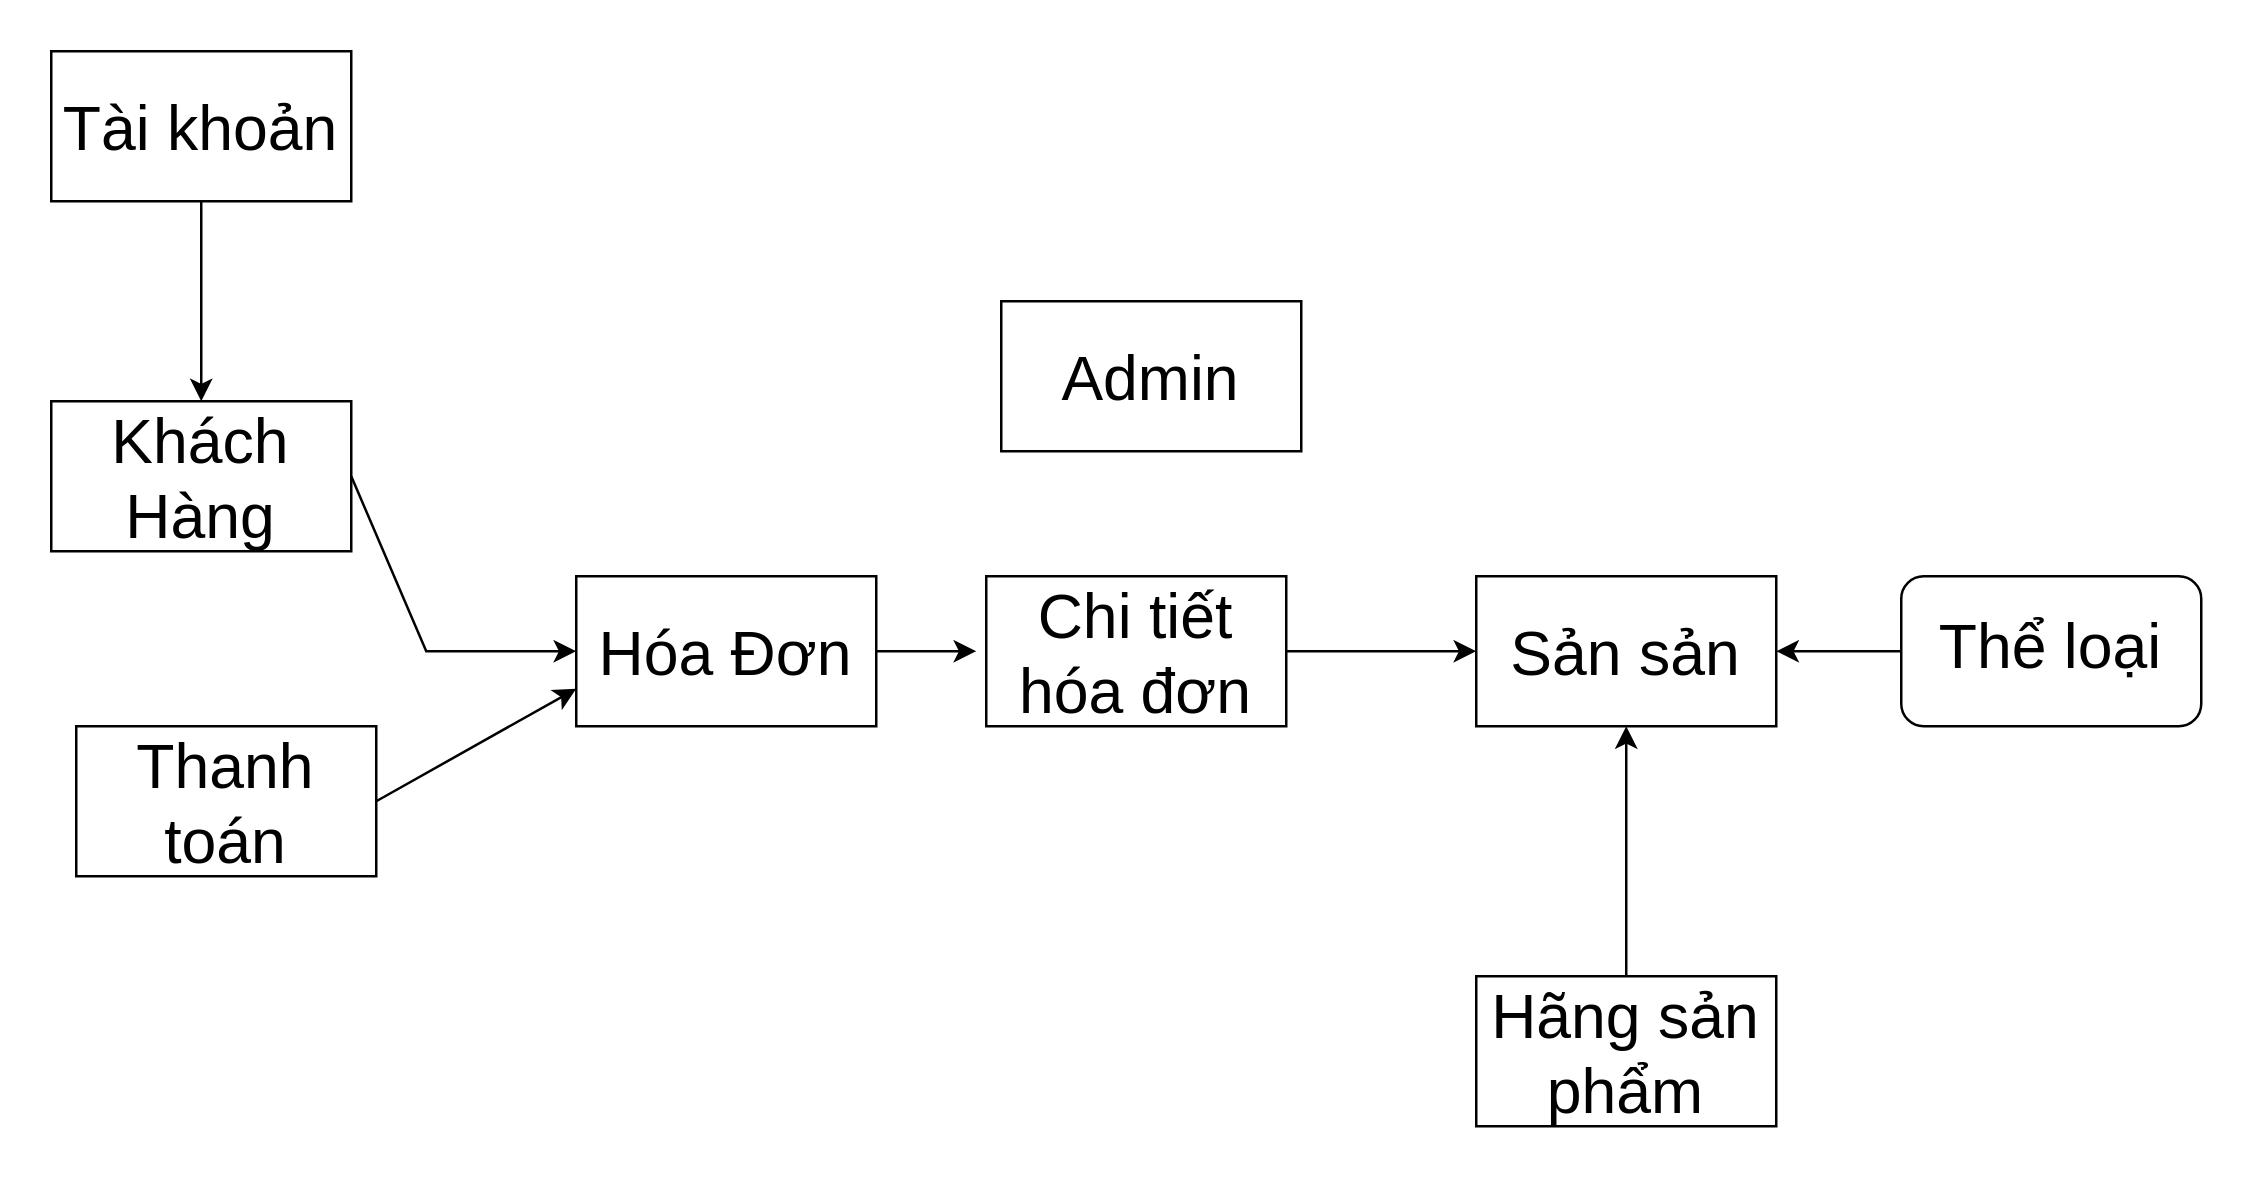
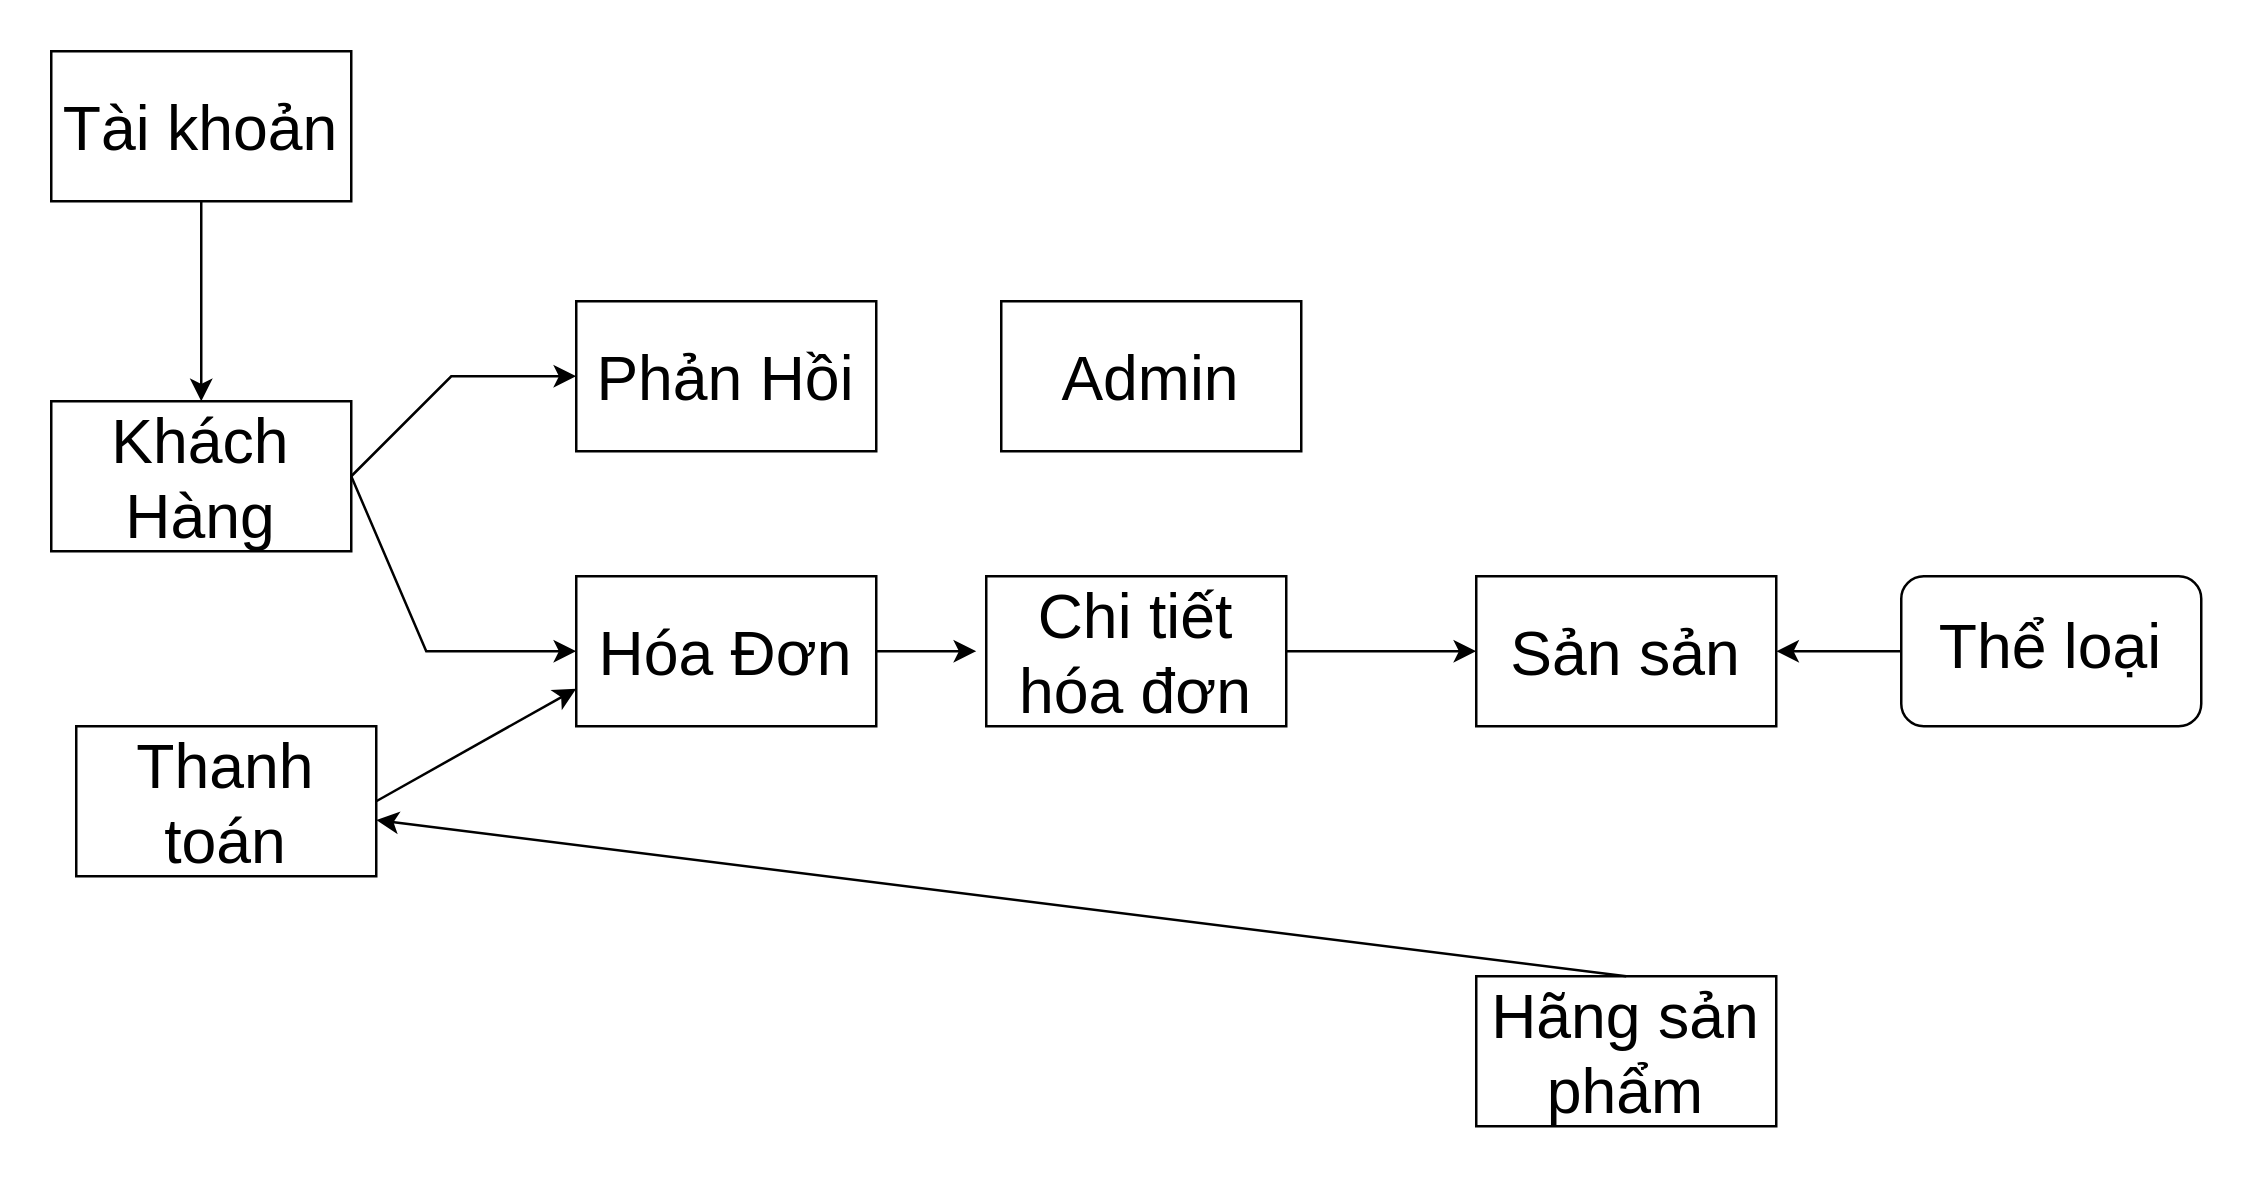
node "Phản Hồi": added
edge "Khách Hàng" -> "Phản Hồi": added
edge "Hãng sản phẩm" -> "Sản sản": now "Hãng sản phẩm" -> "Thanh toán"
